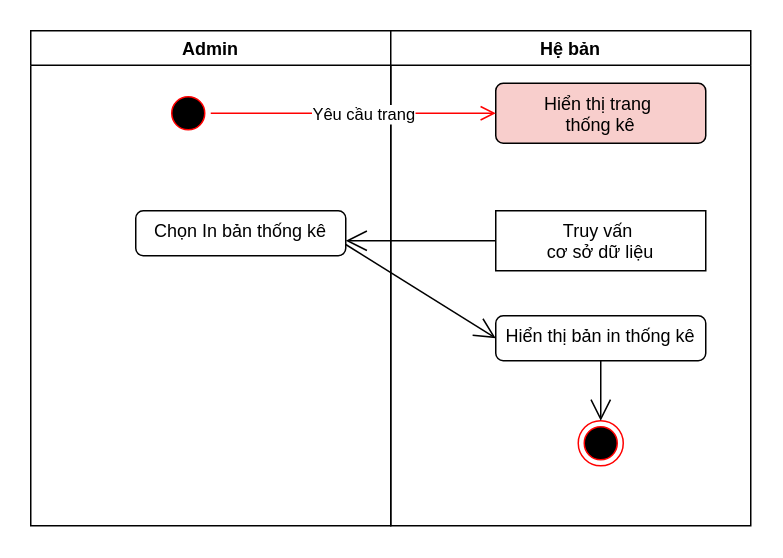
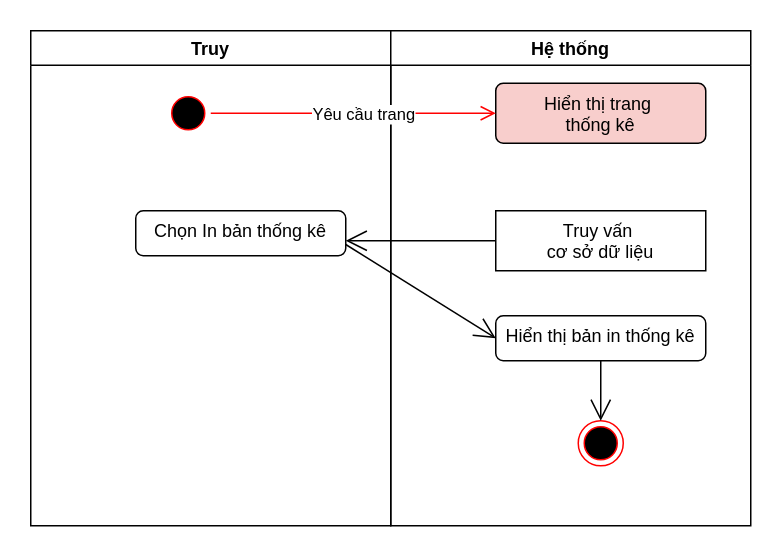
node "Admin": label "Admin" -> "Truy"
node "Hệ bản": label "Hệ bản" -> "Hệ thống"
